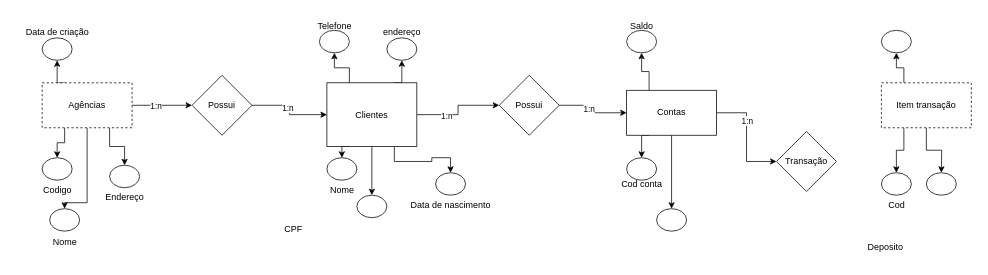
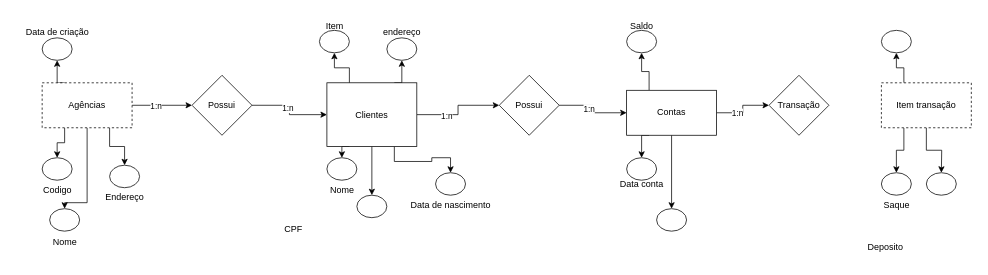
node "Telefone": label "Telefone" -> "Item"
node "Transação": moved (807, 162) -> (799, 105)
node "Cod conta": label "Cod conta" -> "Data conta"
node "Cod": label "Cod" -> "Saque"
